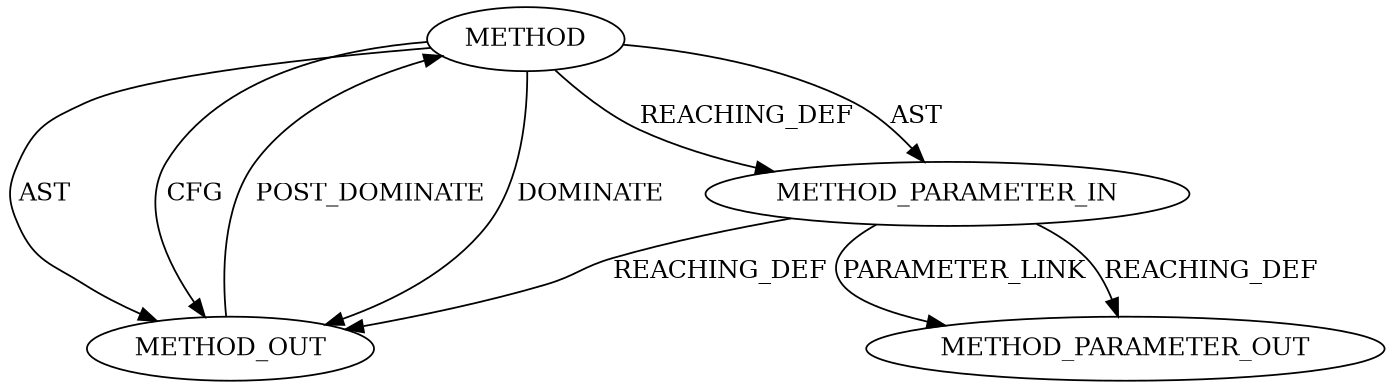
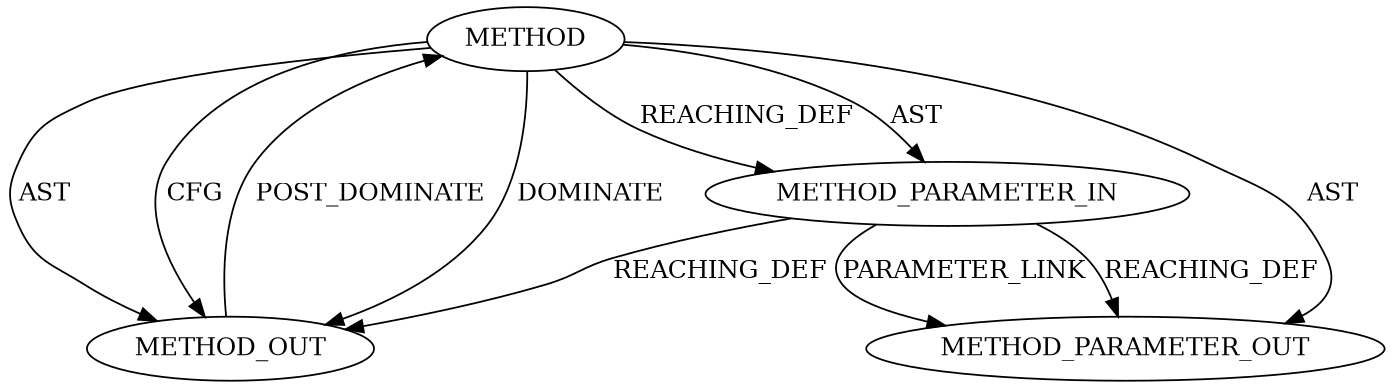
edge "METHOD" -> "METHOD_PARAMETER_OUT": added, label "AST"
